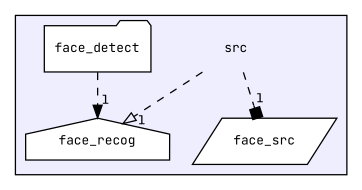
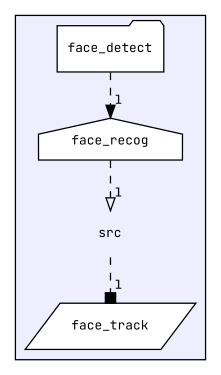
edge "src" -> "face_recog": reversed
node "face_src": label "face_src" -> "face_track"
